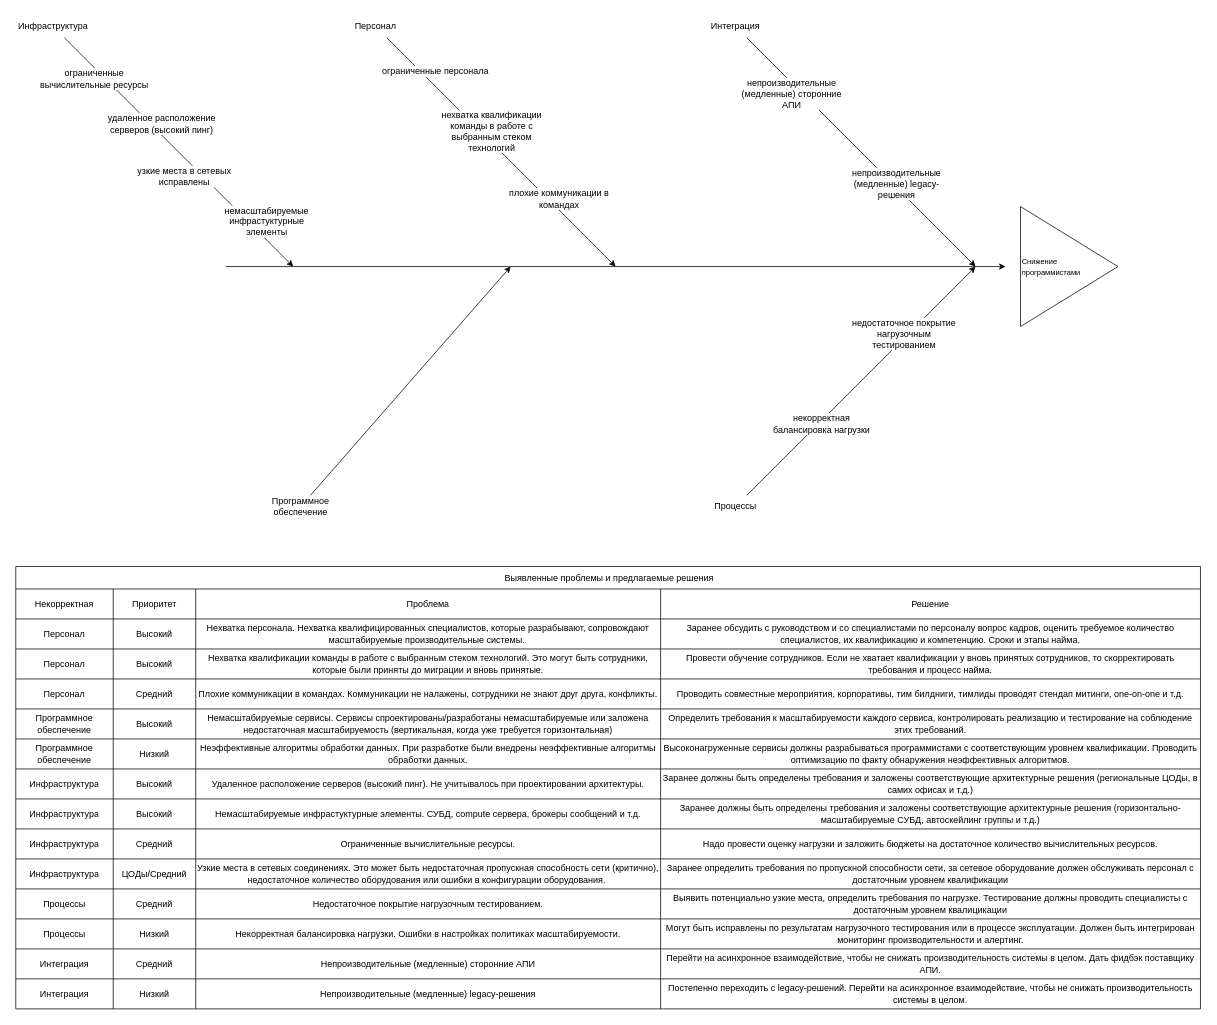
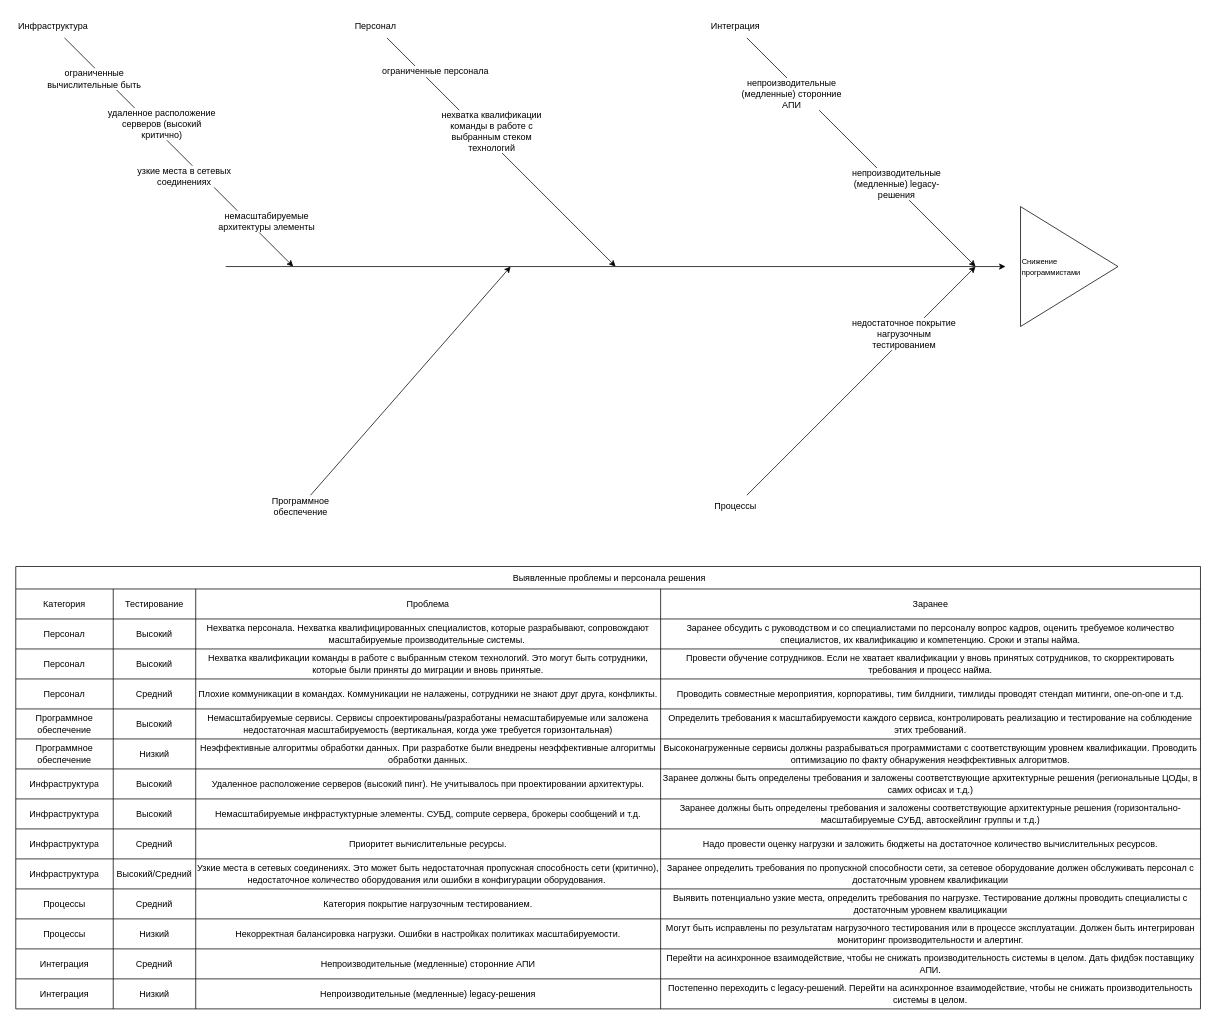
node "ограниченные вычислительные ресурсы": label "ограниченные вычислительные ресурсы" -> "ограниченные вычислительные быть"
node "удаленное расположение серверов (высокий пинг)": label "удаленное расположение серверов (высокий пинг)" -> "удаленное расположение серверов (высокий критично)"
node "узкие места в сетевых исправлены": label "узкие места в сетевых исправлены" -> "узкие места в сетевых соединениях"
node "плохие коммуникации в командах": removed
node "немасштабируемые инфрастуктурные элементы": label "немасштабируемые инфрастуктурные элементы" -> "немасштабируемые архитектуры элементы"
node "некорректная балансировка нагрузки": removed
node "Выявленные проблемы и предлагаемые решения": label "Выявленные проблемы и предлагаемые решения" -> "Выявленные проблемы и персонала решения"
node "Некорректная": label "Некорректная" -> "Категория"
node "Приоритет": label "Приоритет" -> "Тестирование"
node "Решение": label "Решение" -> "Заранее"
node "Ограниченные вычислительные ресурсы.": label "Ограниченные вычислительные ресурсы." -> "Приоритет вычислительные ресурсы."
node "ЦОДы/Средний": label "ЦОДы/Средний" -> "Высокий/Средний"
node "Недостаточное покрытие нагрузочным тестированием.": label "Недостаточное покрытие нагрузочным тестированием." -> "Категория покрытие нагрузочным тестированием."
